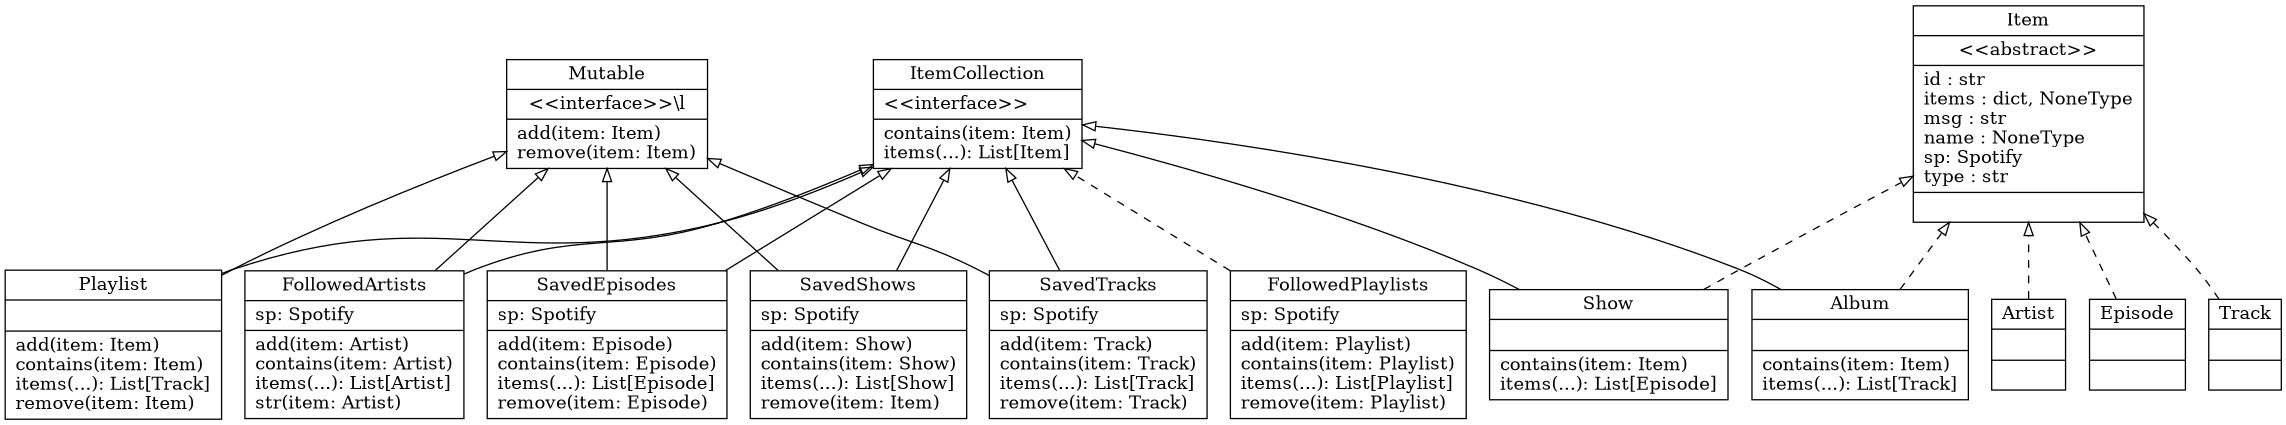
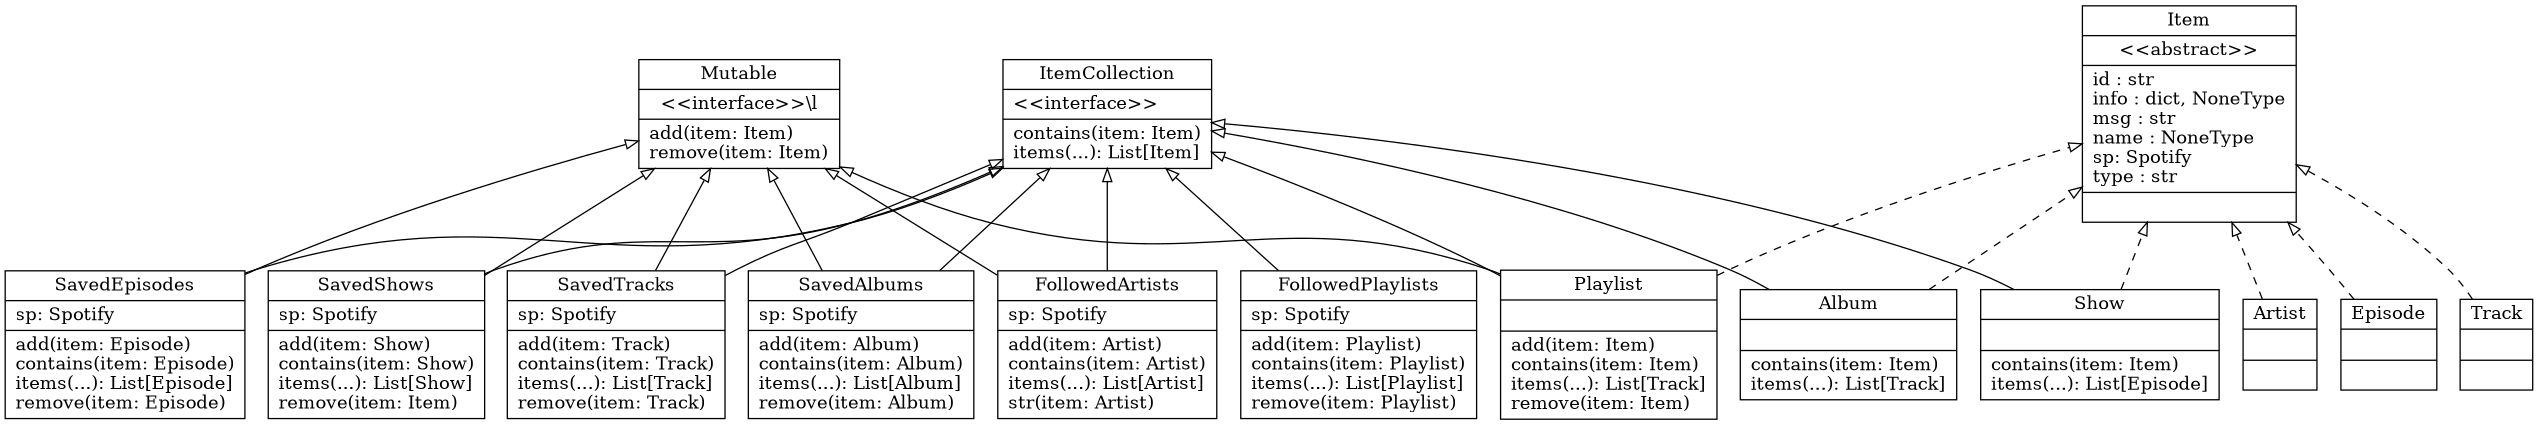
node "Item": text "items : dict, NoneType" -> "info : dict, NoneType"
edge "Playlist" -> "Item": added
edge "FollowedPlaylists" -> "ItemCollection": style dashed -> solid
node "SavedAlbums": added
